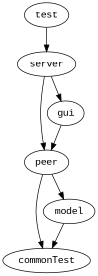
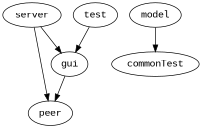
edge "test" -> "server": now "test" -> "gui"
edge "peer" -> "model": removed
edge "peer" -> "commonTest": removed
